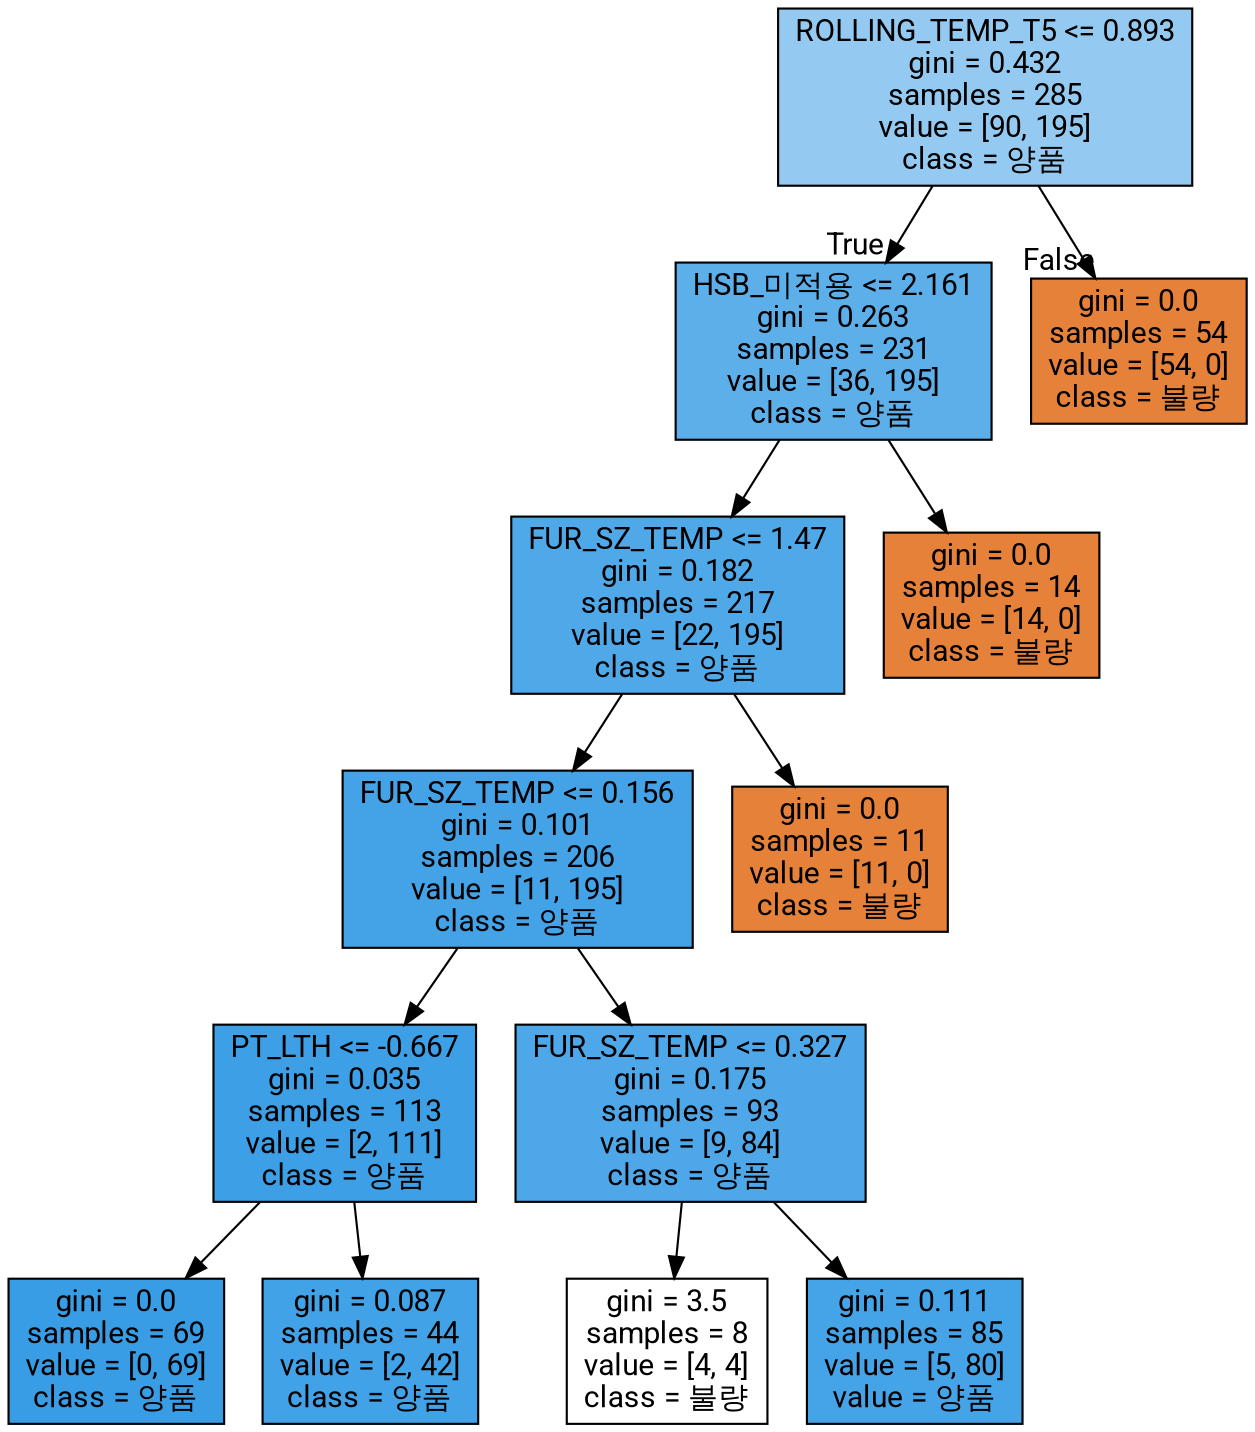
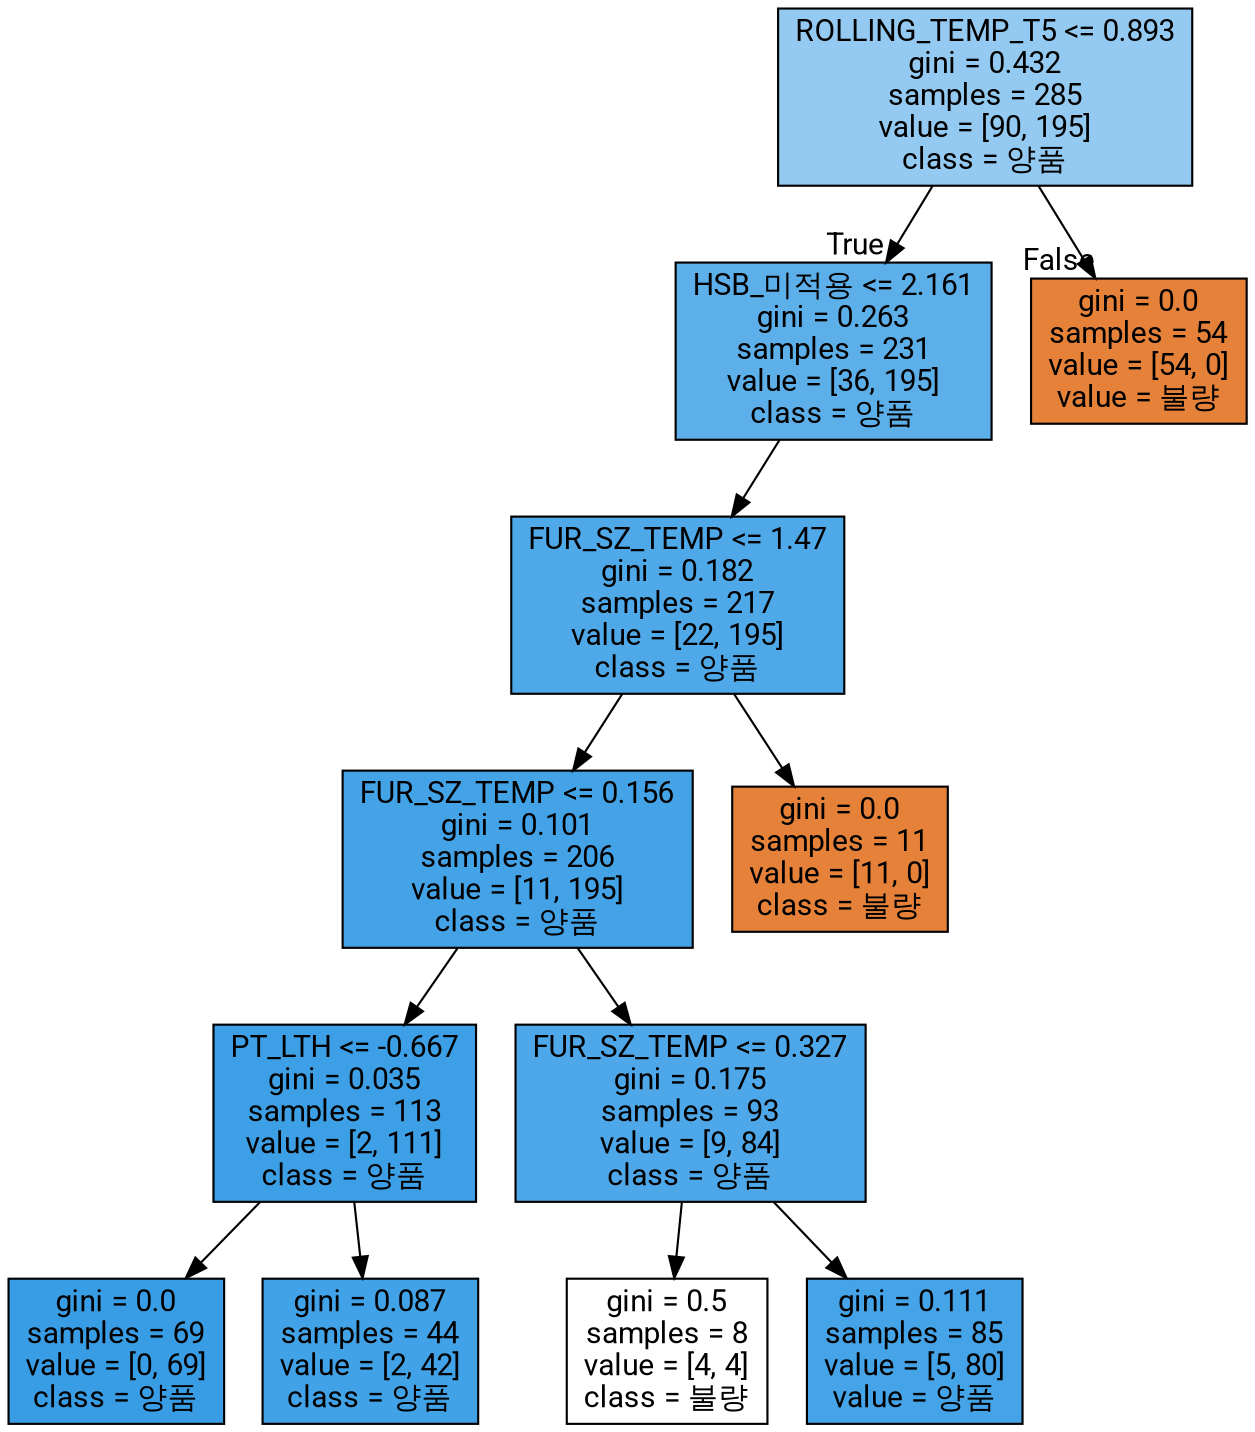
node "gini = 0.0 samples = 54 value = [54, 0] class = 불량": label "gini = 0.0 samples = 54 value = [54, 0] class = 불량" -> "gini = 0.0 samples = 54 value = [54, 0] value = 불량"
node "gini = 0.0 samples = 14 value = [14, 0] class = 불량": removed
node "gini = 3.5 samples = 8 value = [4, 4] class = 불량": label "gini = 3.5 samples = 8 value = [4, 4] class = 불량" -> "gini = 0.5 samples = 8 value = [4, 4] class = 불량"
